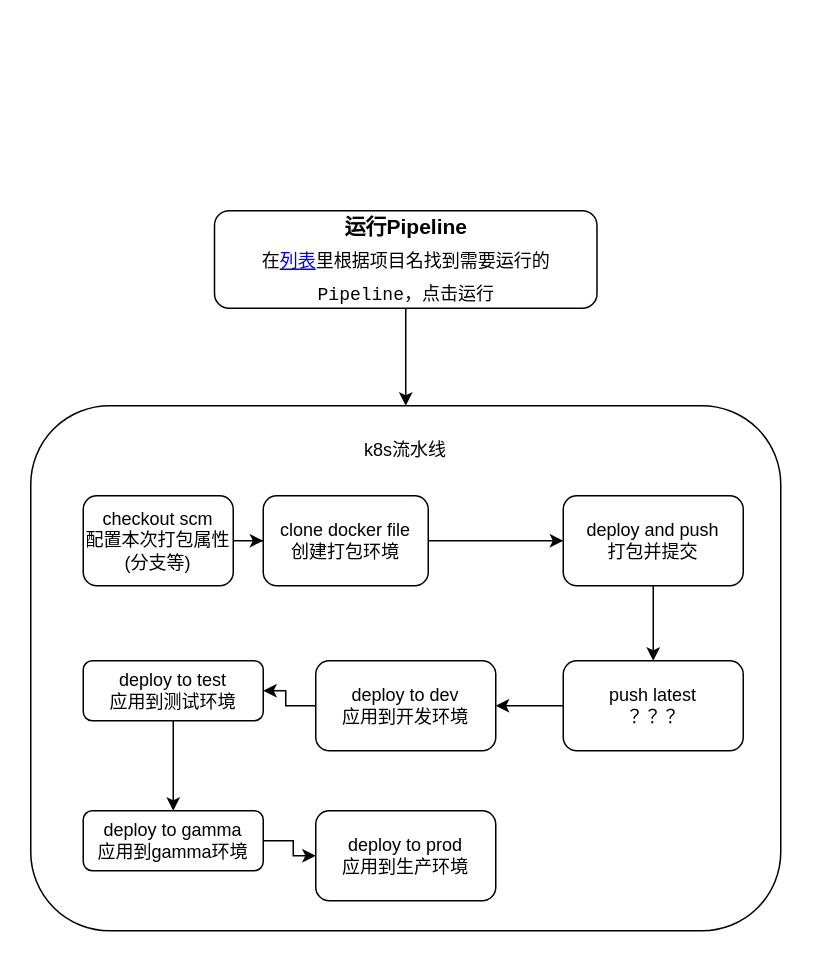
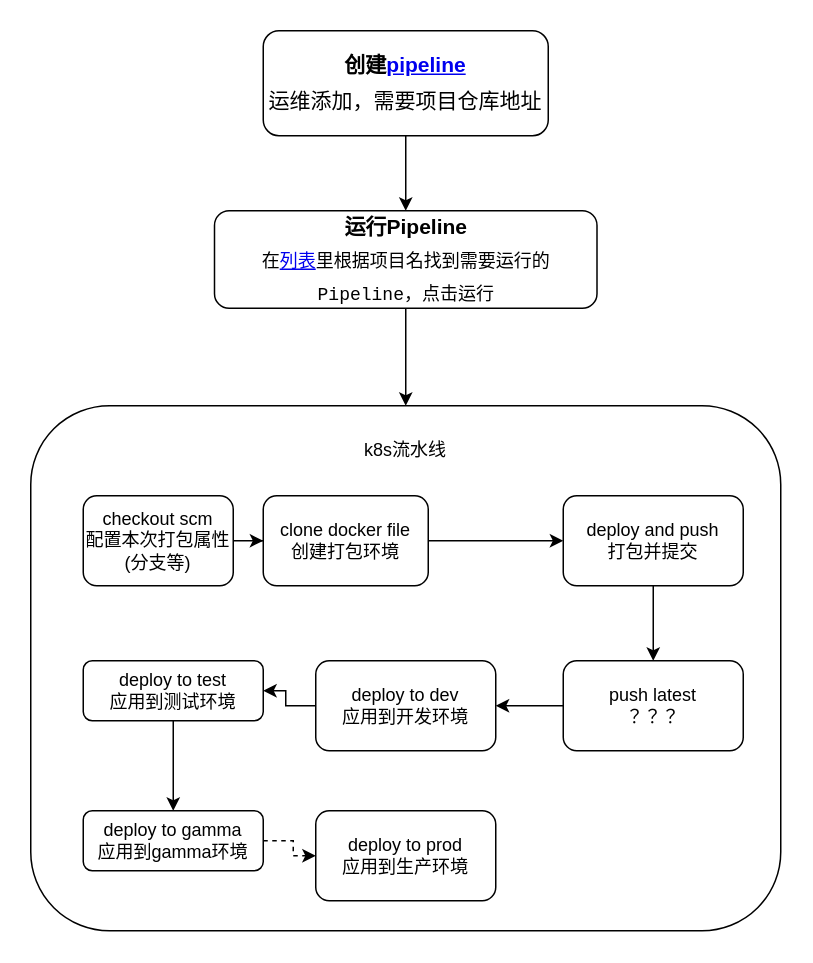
node "创建pipeline 运维添加，需要项目仓库地址": added
edge "创建pipeline 运维添加，需要项目仓库地址" -> "运行Pipeline 在列表里根据项目名找到需要运行的Pipeline，点击运行": added
edge "deploy to gamma 应用到gamma环境" -> "deploy to prod 应用到生产环境": style solid -> dashed
